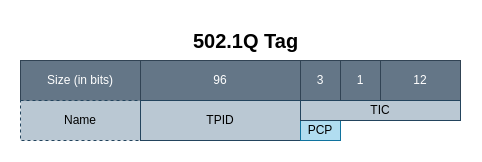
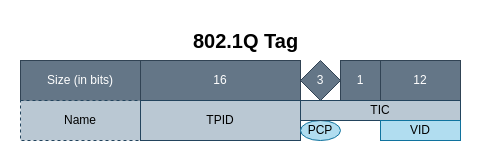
node "502.1Q Tag": label "502.1Q Tag" -> "802.1Q Tag"
node "96": label "96" -> "16"
node "3": shape rectangle -> diamond
node "PCP": shape rectangle -> ellipse
node "VID": added
